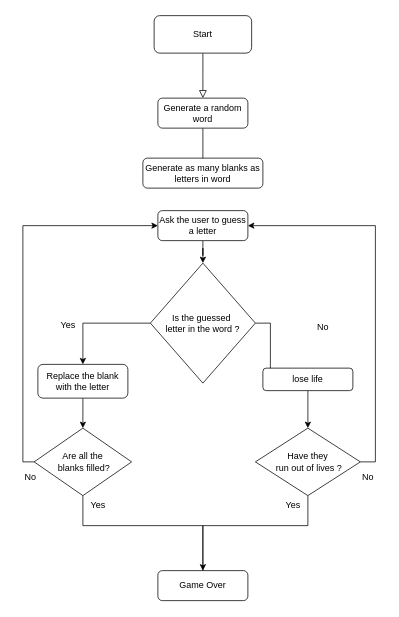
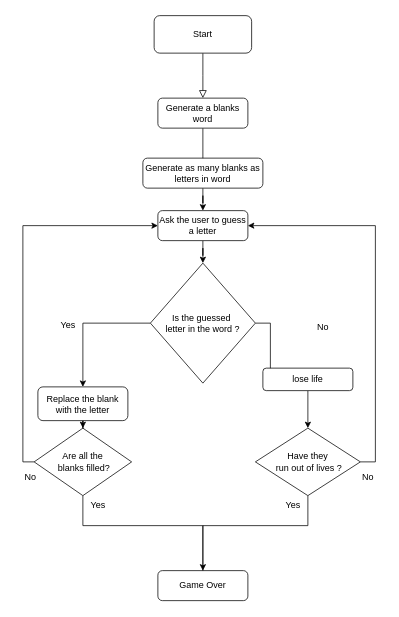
node "Generate a random word": label "Generate a random word" -> "Generate a blanks word"
edge "Generate as many blanks as letters in word" -> "Ask the user to guess a letter": added
node "Replace the blank with the letter": moved (83, 381) -> (83, 404)
